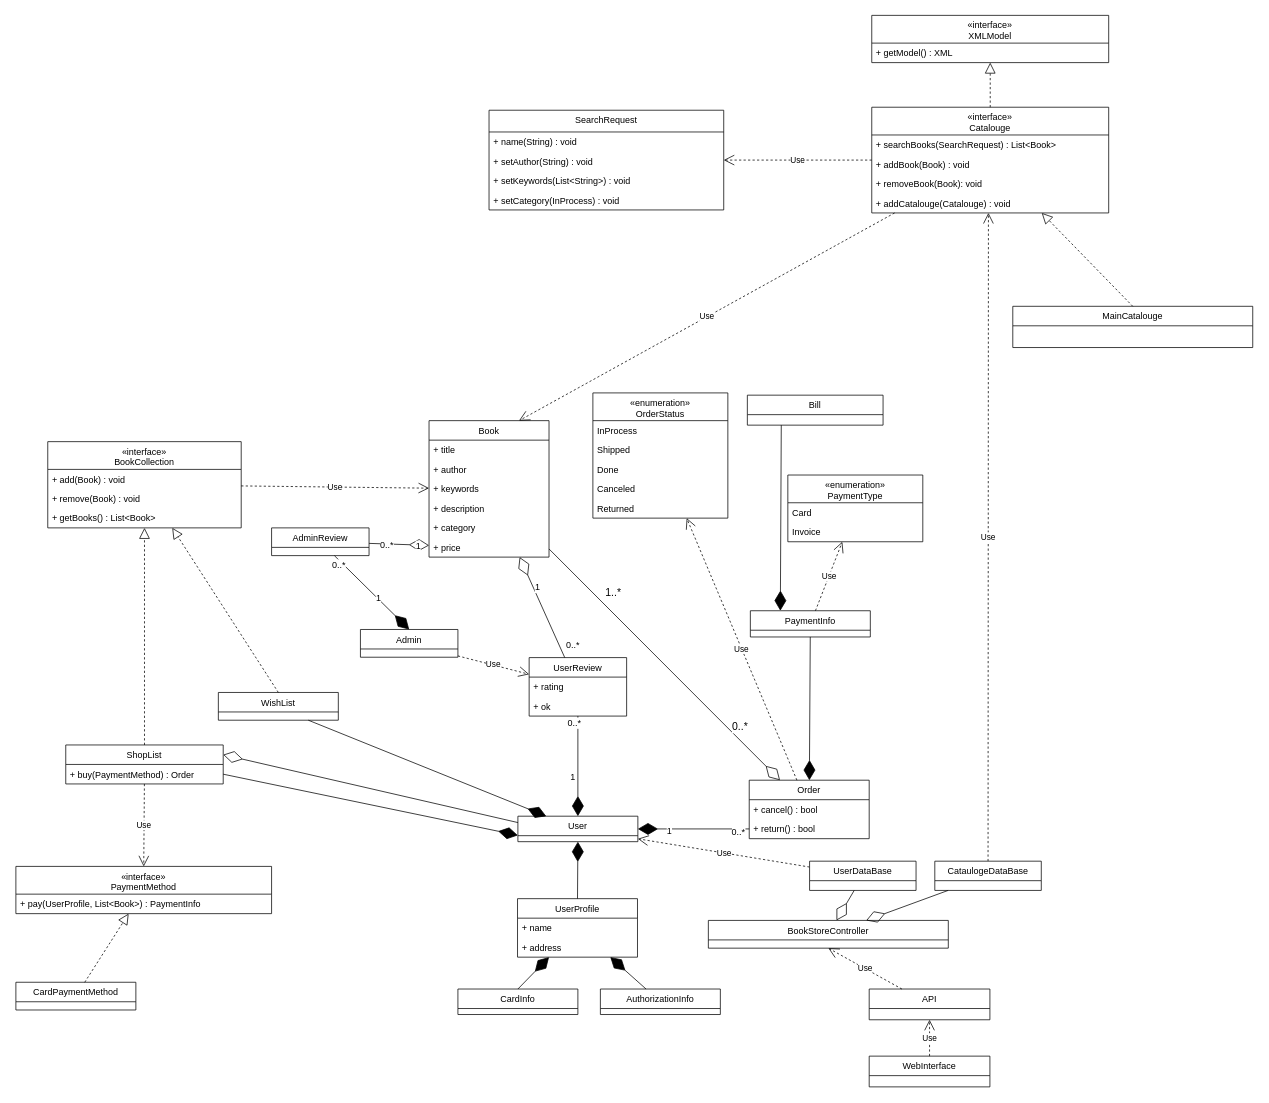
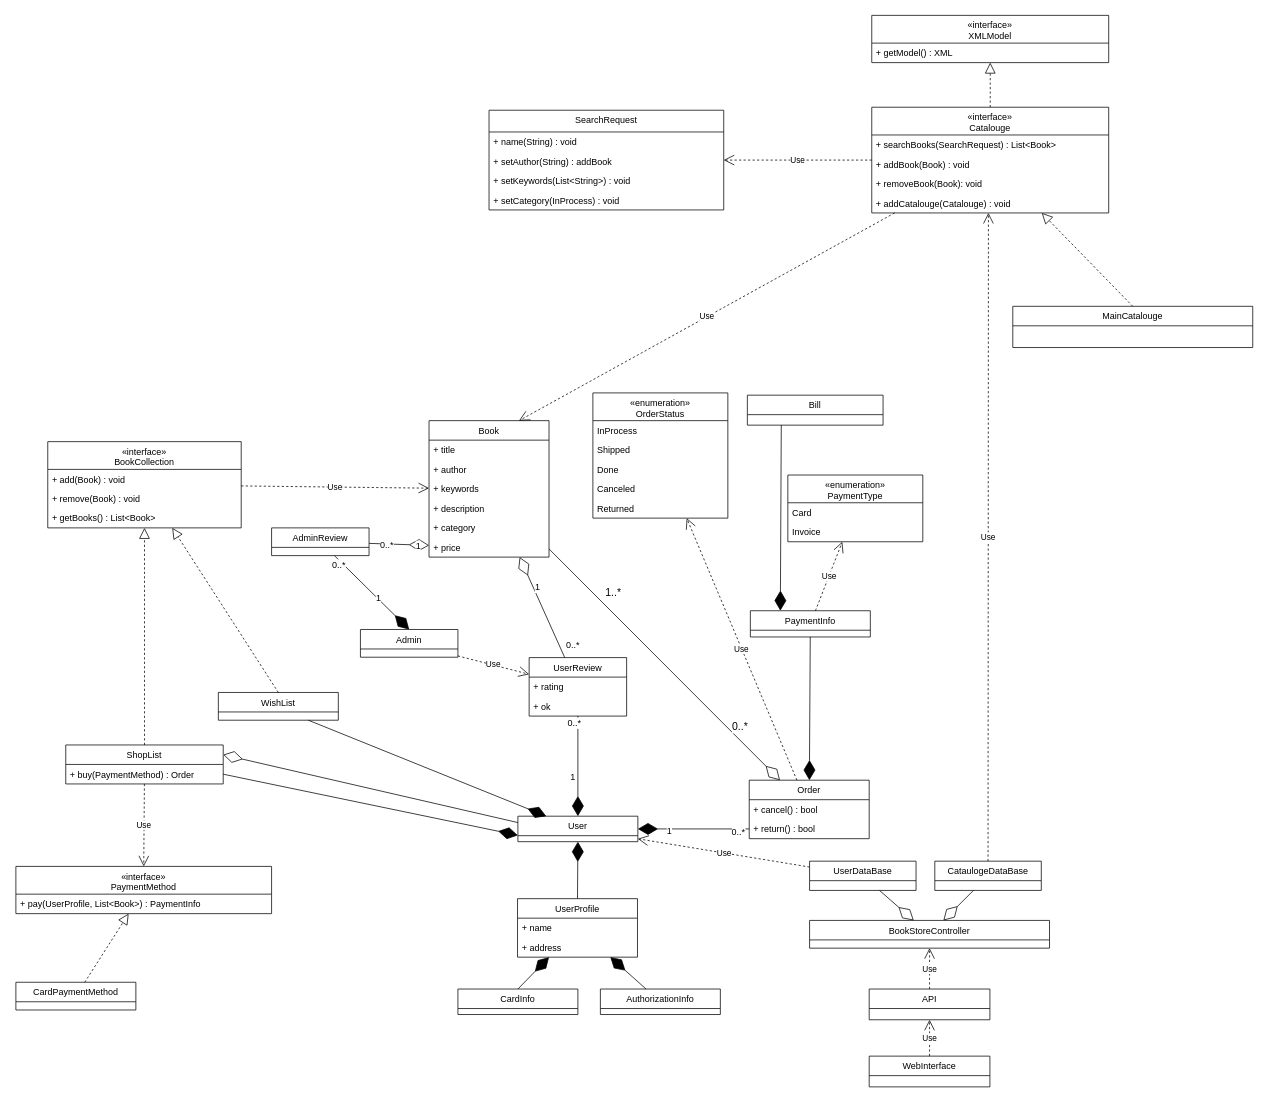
node "+ setAuthor(String) : void": label "+ setAuthor(String) : void" -> "+ setAuthor(String) : addBook"
node "BookStoreController": moved (828, 935) -> (930, 935)
